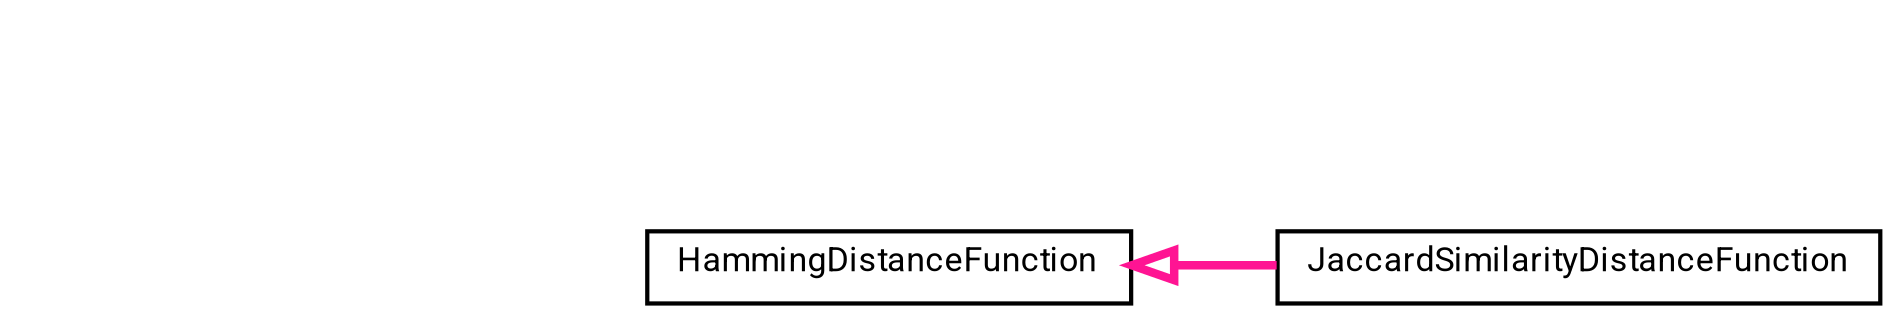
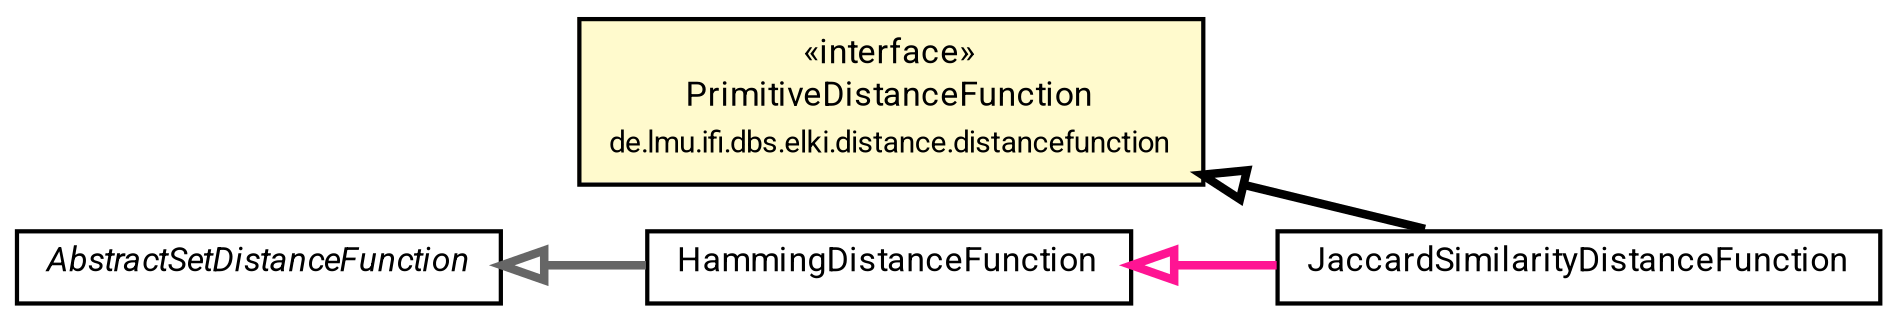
node "PrimitiveDistanceFunction": added
node "AbstractSetDistanceFunction": added
